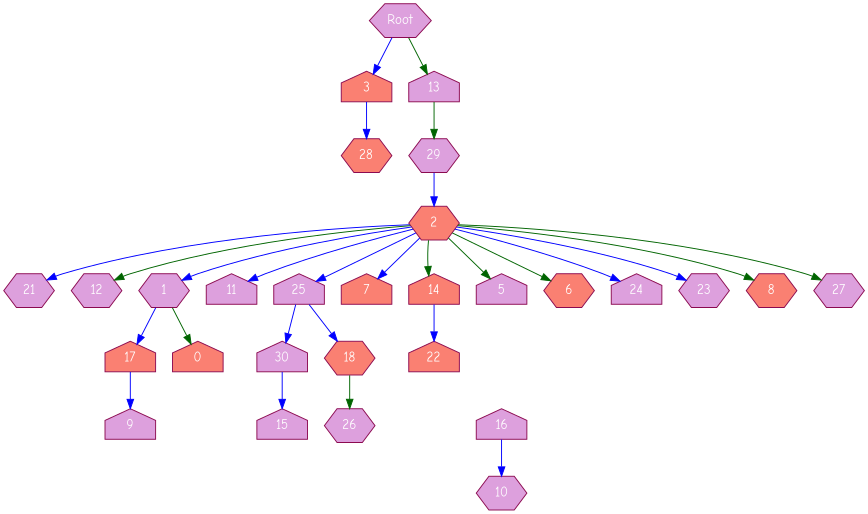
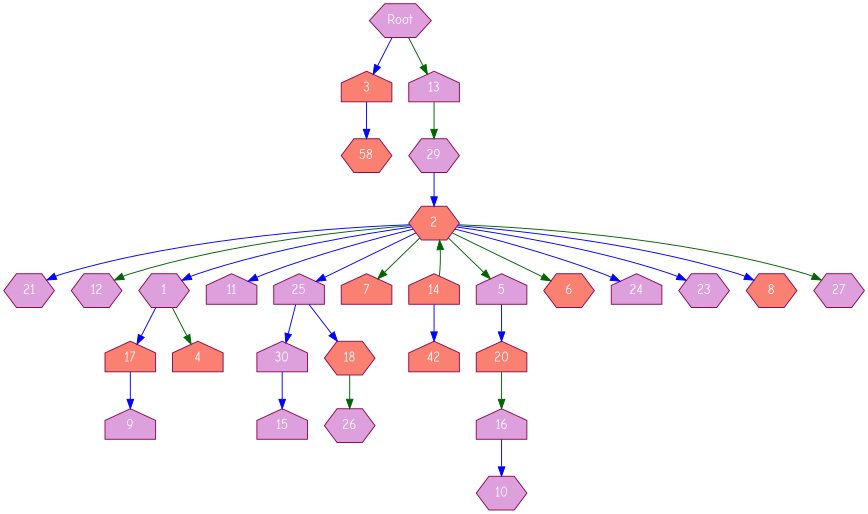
node "28": label "28" -> "58"
edge "2" -> "8": color darkgreen -> blue
edge "2" -> "14": reversed
edge "2" -> "7": color blue -> darkgreen
node "0": label "0" -> "4"
node "22": label "22" -> "42"
node "20": added
